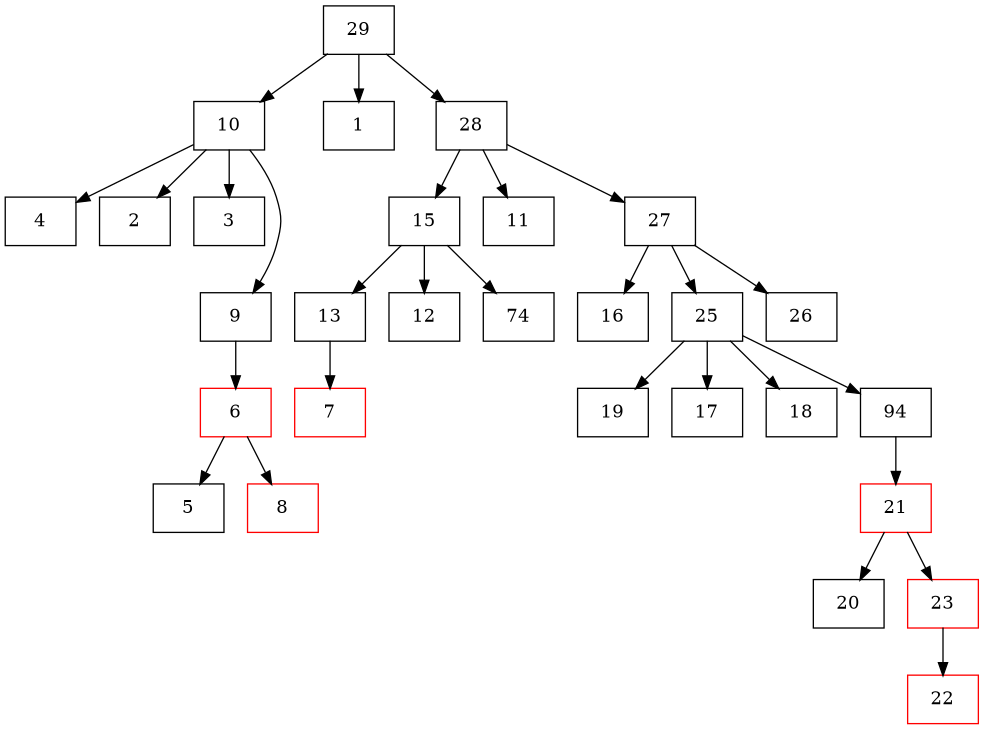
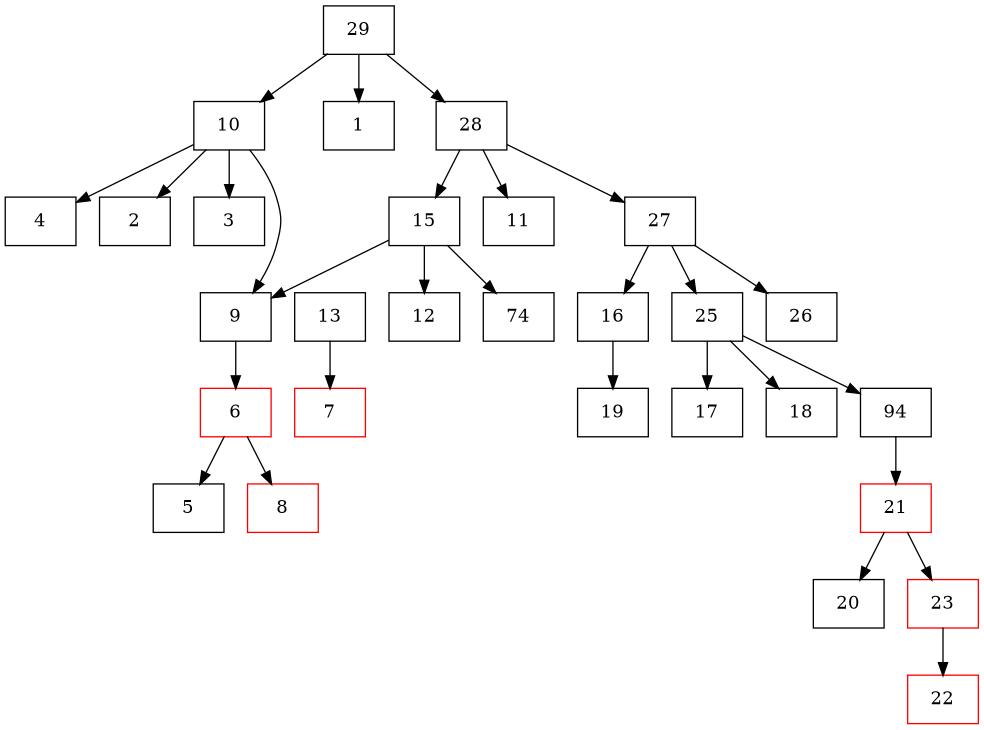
edge "15" -> "13": now "15" -> "9"
edge "25" -> "19": now "16" -> "19"
